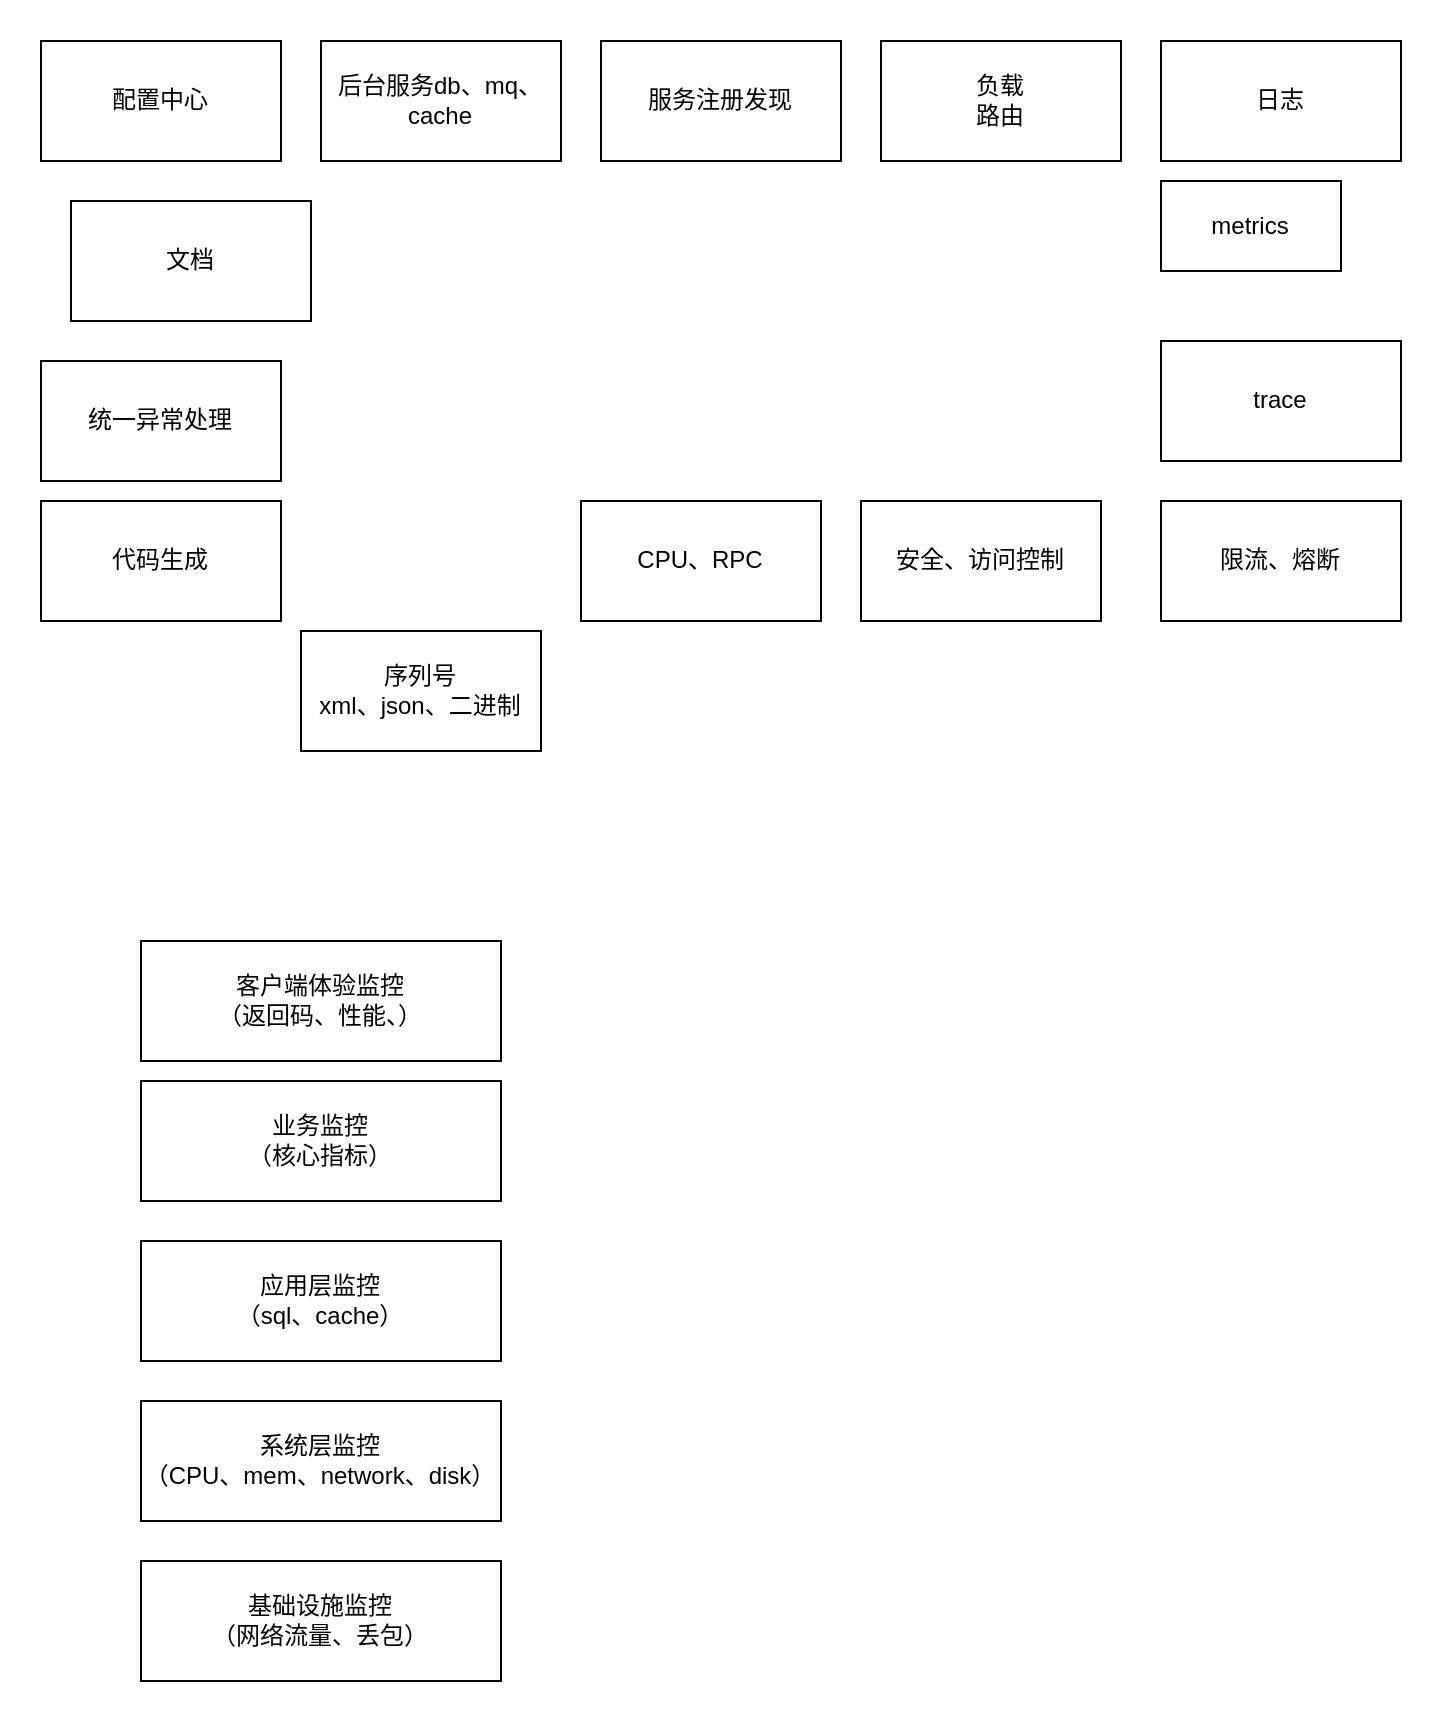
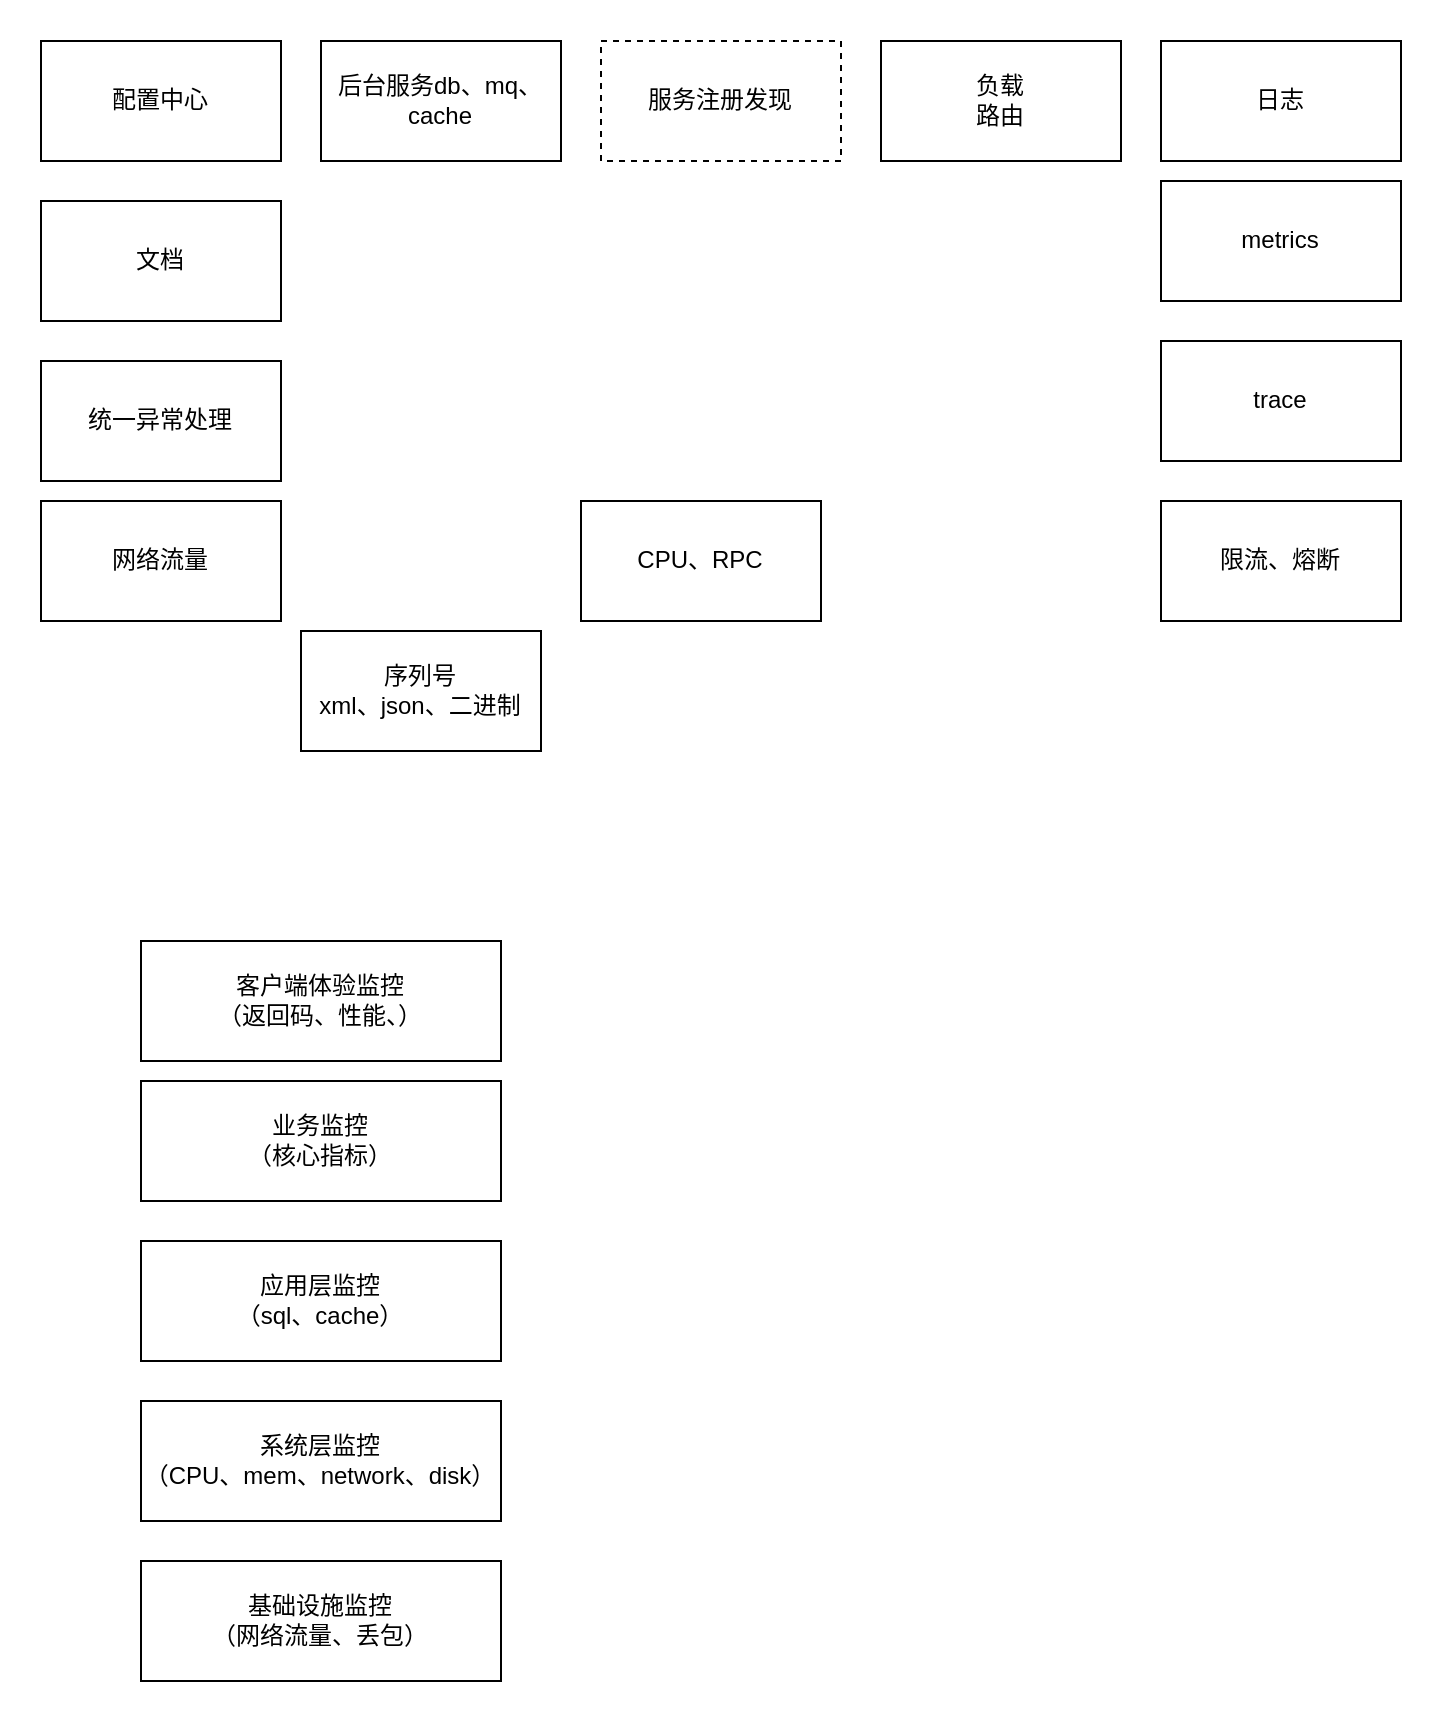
node "服务注册发现": style solid -> dashed
node "metrics": size 180x90 -> 240x120
node "文档": moved (191, 261) -> (161, 261)
node "代码生成": label "代码生成" -> "网络流量"
node "安全、访问控制": removed
